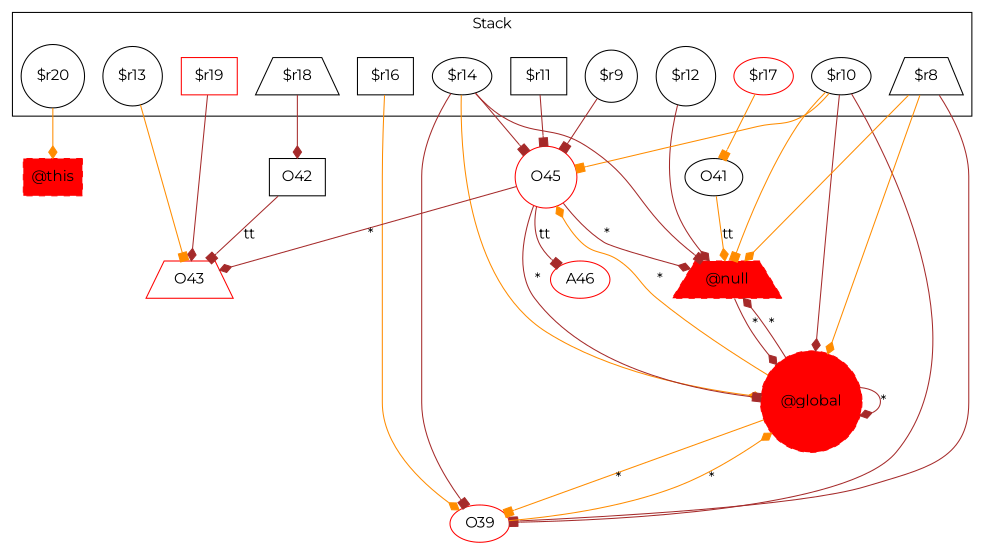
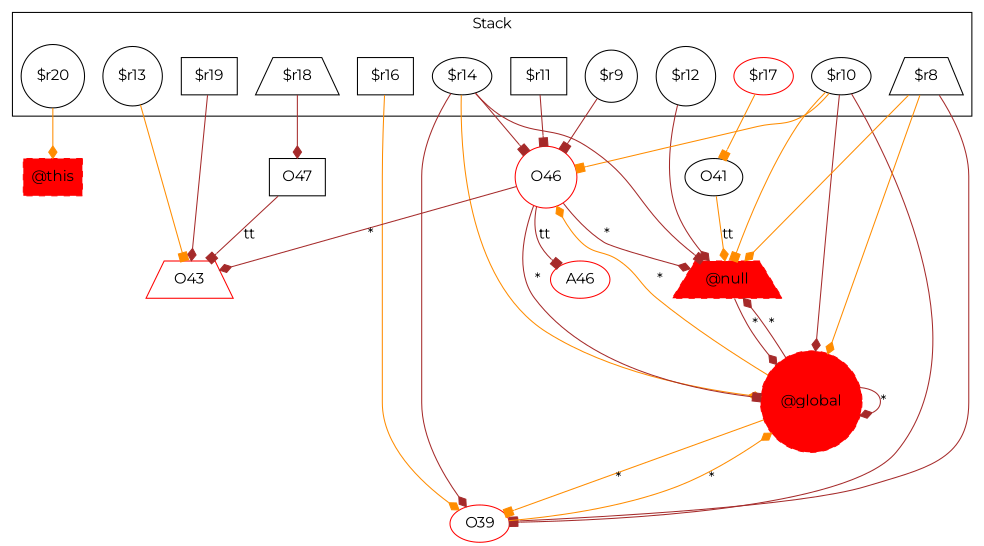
node "$r19": color red -> black
node "O42": label "O42" -> "O47"
node "O45": label "O45" -> "O46"
edge "$r14" -> "O39": arrowhead box -> diamond
